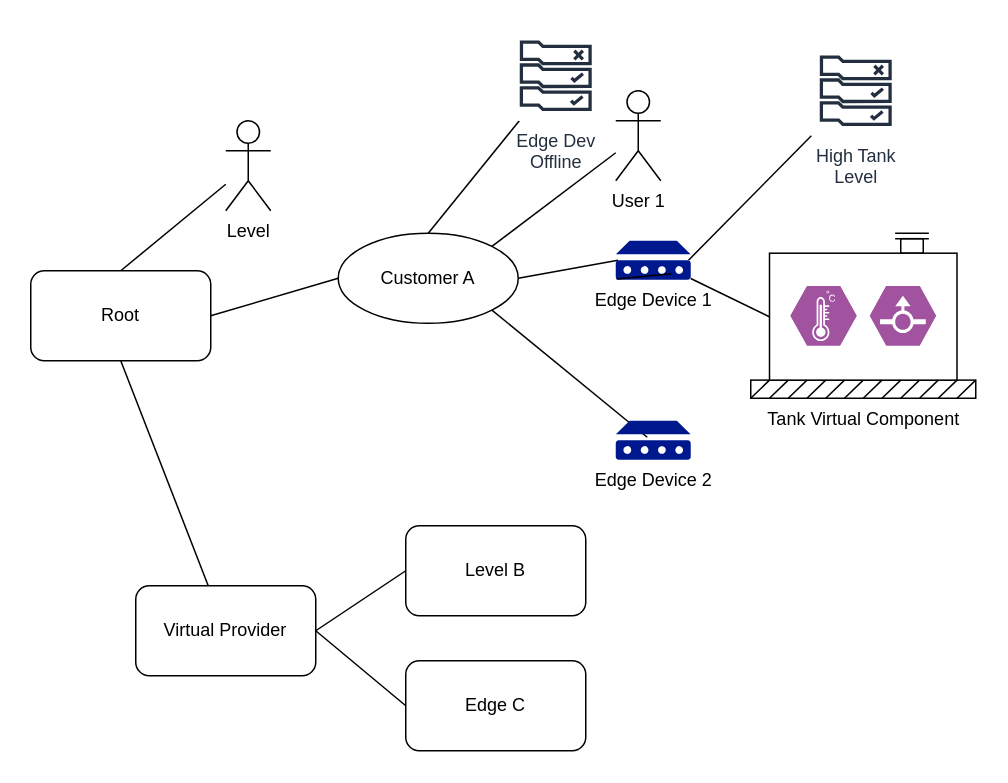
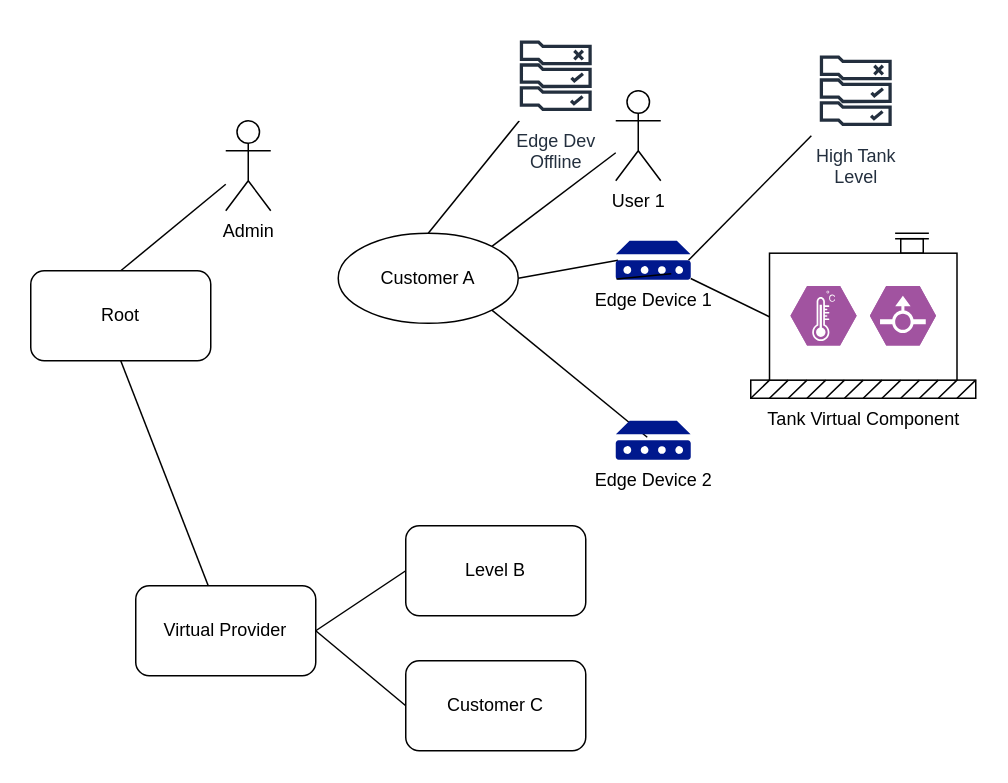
node "Level": label "Level" -> "Admin"
edge "Customer A" -- "Root": removed
node "Edge C": label "Edge C" -> "Customer C"
